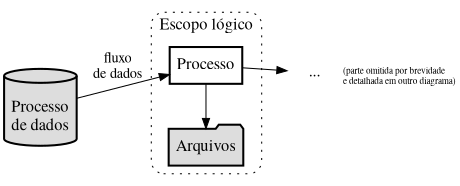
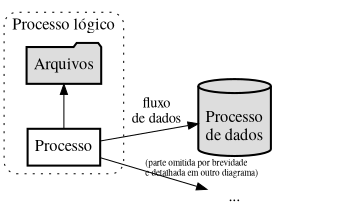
cluster "Escopo lógico": label "Escopo lógico" -> "Processo lógico"
edge "Processo de dados" -> "Processo": reversed
